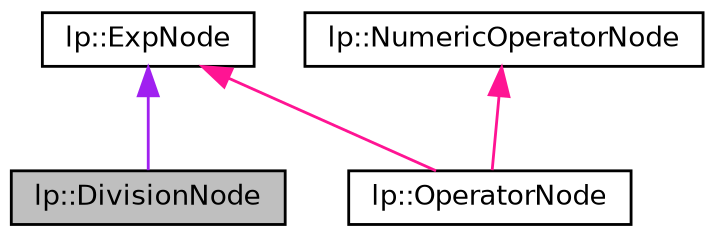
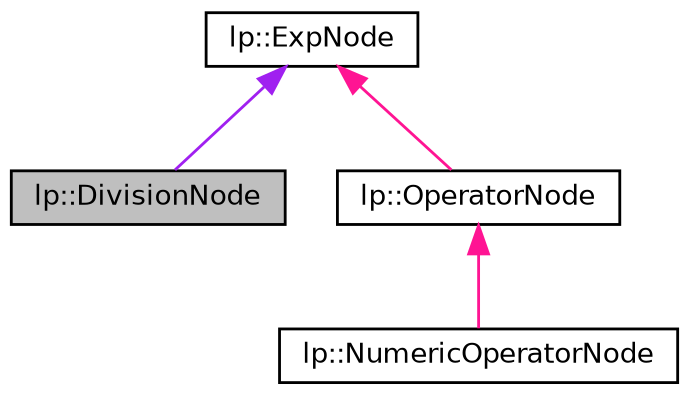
edge "lp::OperatorNode" -> "lp::NumericOperatorNode": reversed
